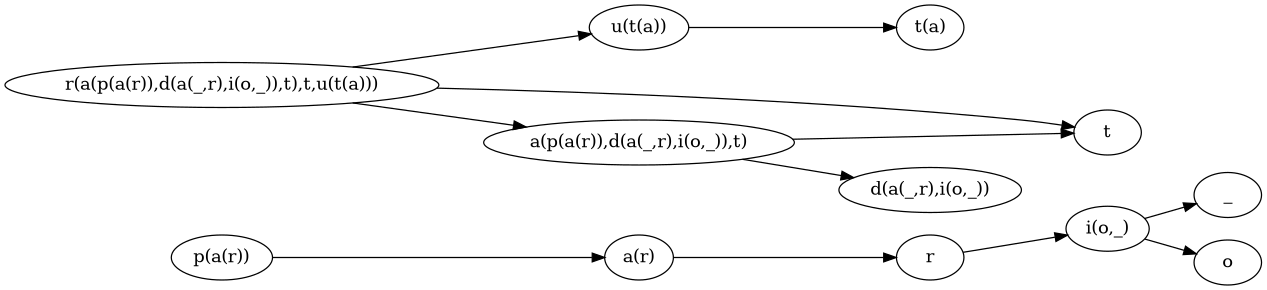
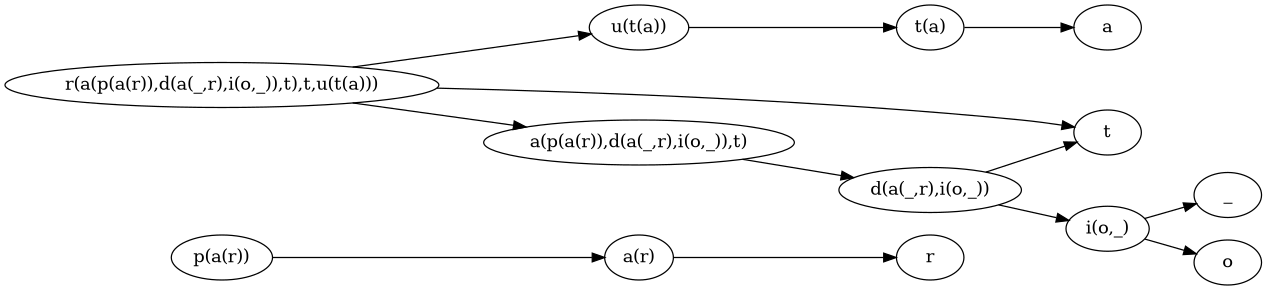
node "a": added
edge "a(p(a(r)),d(a(_,r),i(o,_)),t)" -> "t": now "d(a(_,r),i(o,_))" -> "t"
edge "r" -> "i(o,_)": now "d(a(_,r),i(o,_))" -> "i(o,_)"
